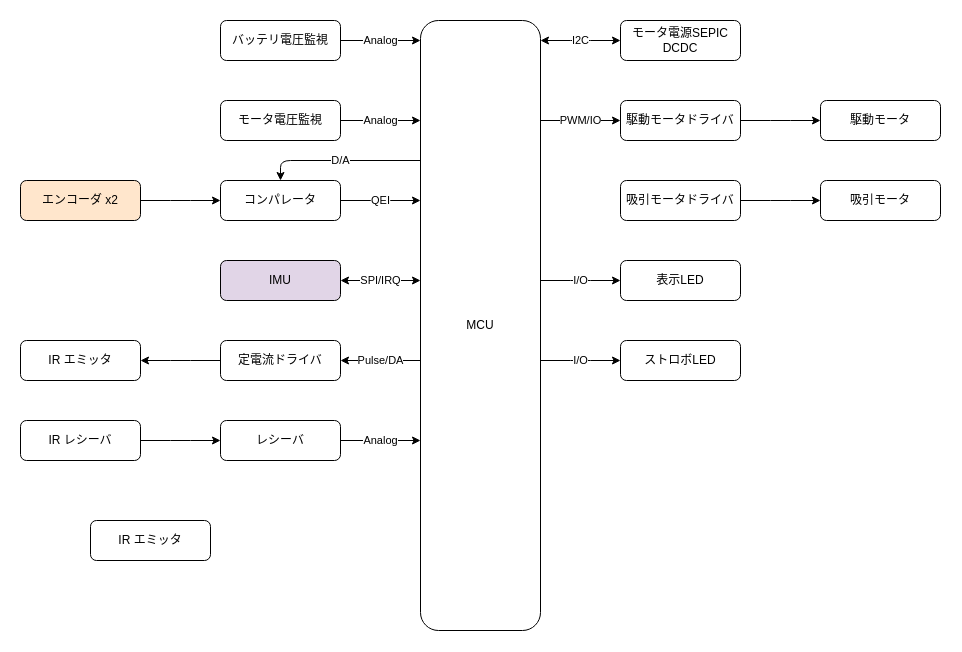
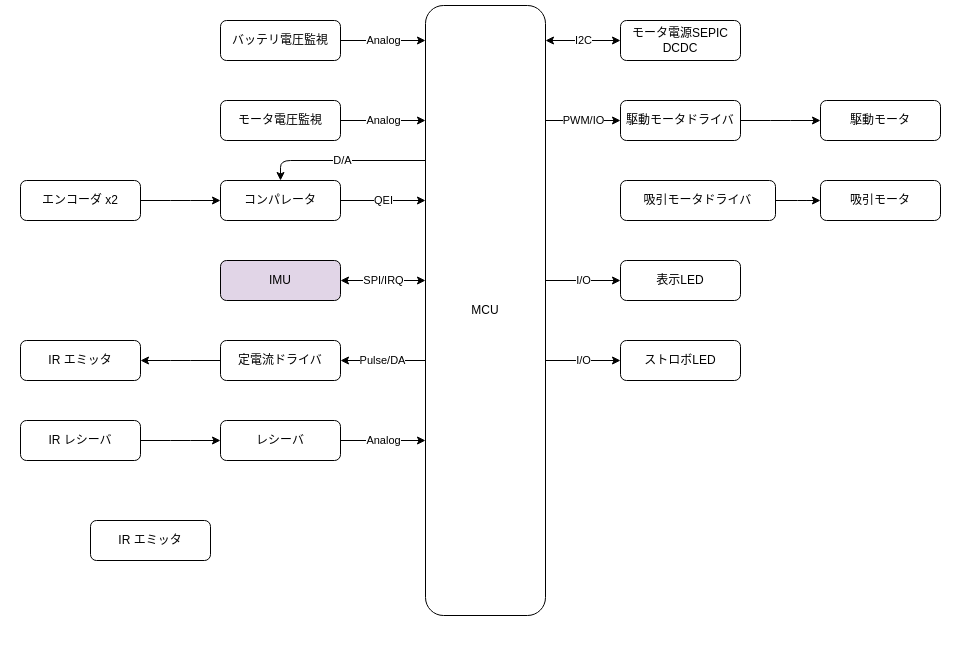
node "エンコーダ x2": fillcolor #ffe6cc -> #ffffff
node "吸引モータドライバ": size 120x40 -> 155x40
node "MCU": moved (481, 326) -> (486, 311)
